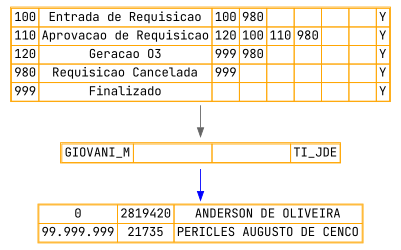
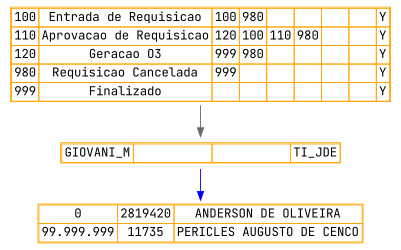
node "0": text "21735" -> "11735"
